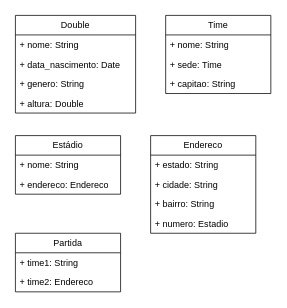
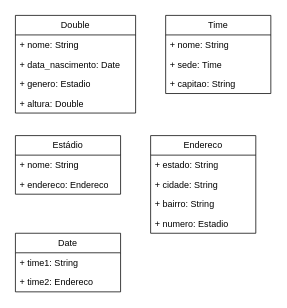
node "+ genero: String": label "+ genero: String" -> "+ genero: Estadio"
node "Partida": label "Partida" -> "Date"
